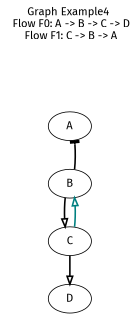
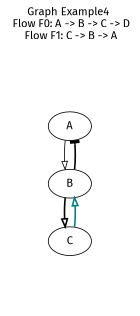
edge "A" -> "B": added
node "D": removed
